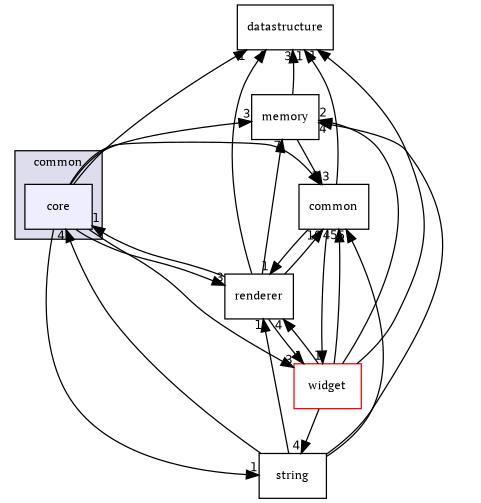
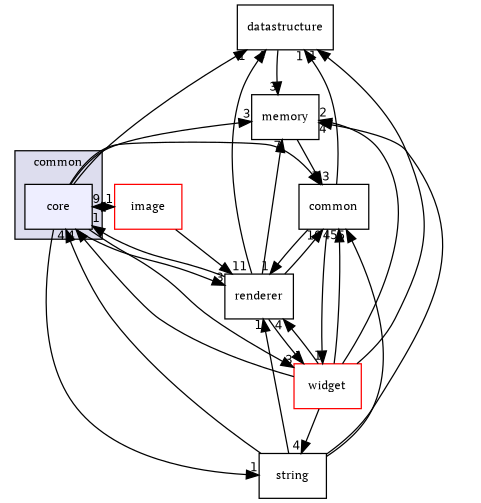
edge "memory" -> "datastructure": reversed
node "image": added
edge "widget" -> "core": added
